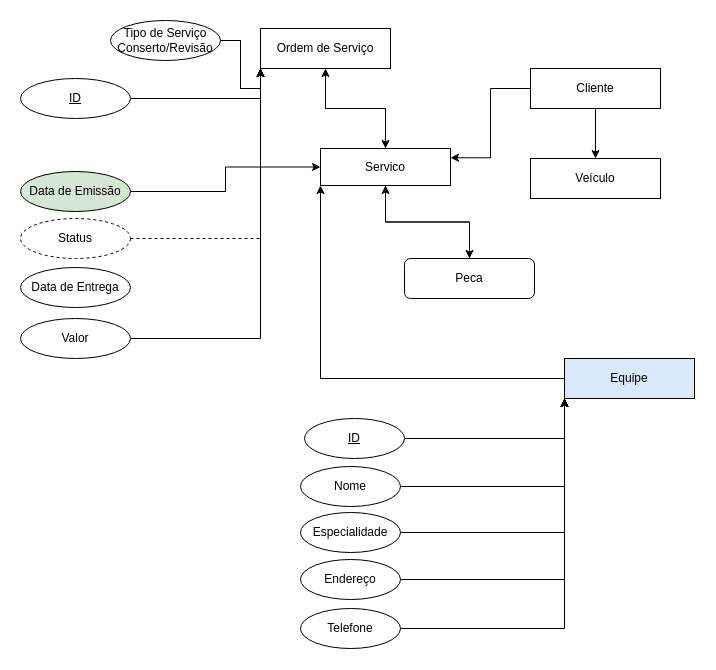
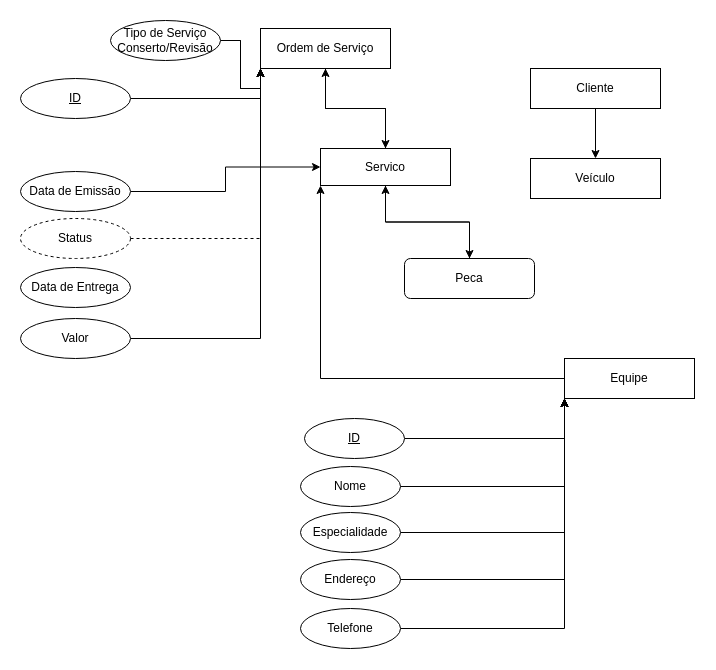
edge "Cliente" -> "Servico": removed
node "Data de Emissão": fillcolor #d5e8d4 -> #ffffff
node "Equipe": fillcolor #dae8fc -> #ffffff
